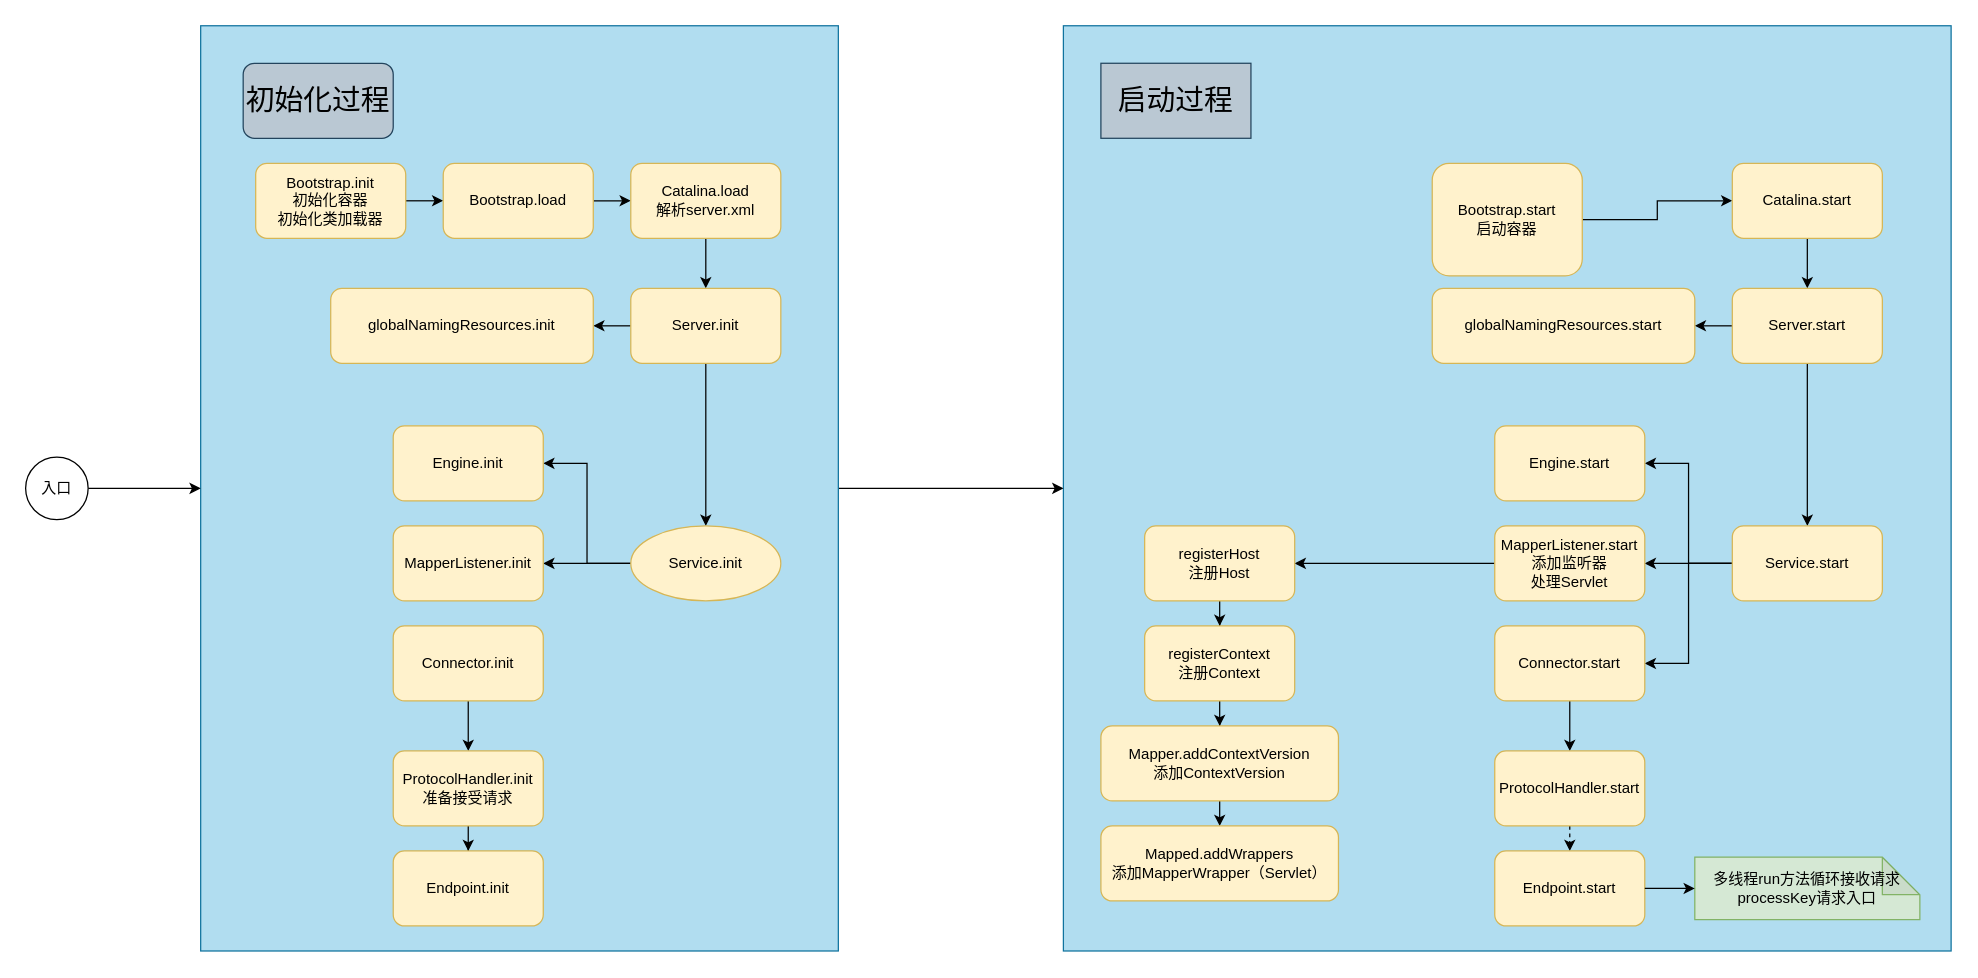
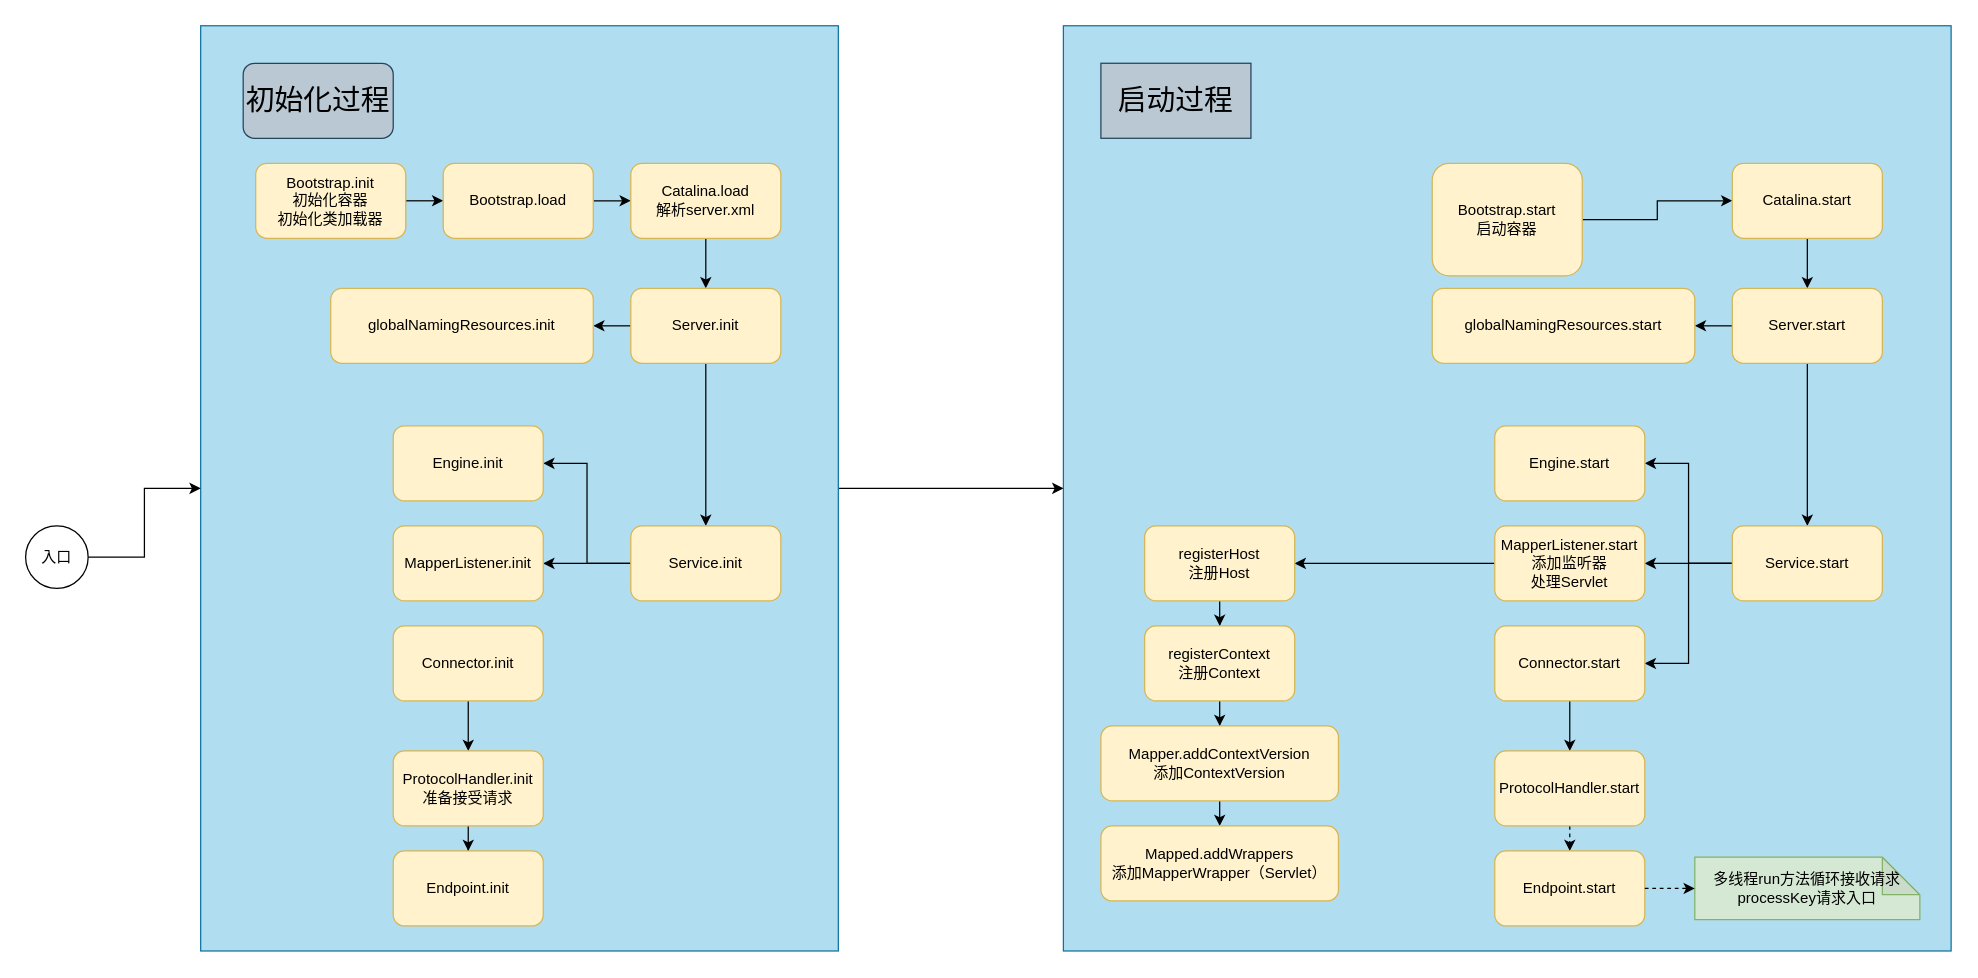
node "入口": moved (57, 488) -> (57, 557)
node "Service.init": shape ellipse -> rounded rectangle
edge "Endpoint.start" -> "多线程run方法循环接收请求 processKey请求入口": style solid -> dashed
